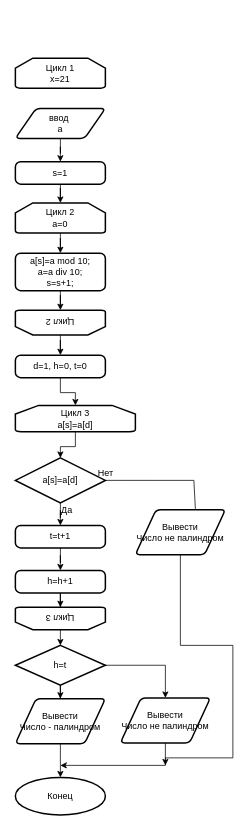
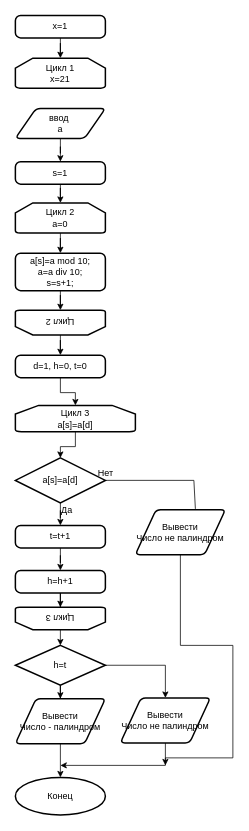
node "x=1": added
edge "x=1" -> "Цикл 1 x=21": added
